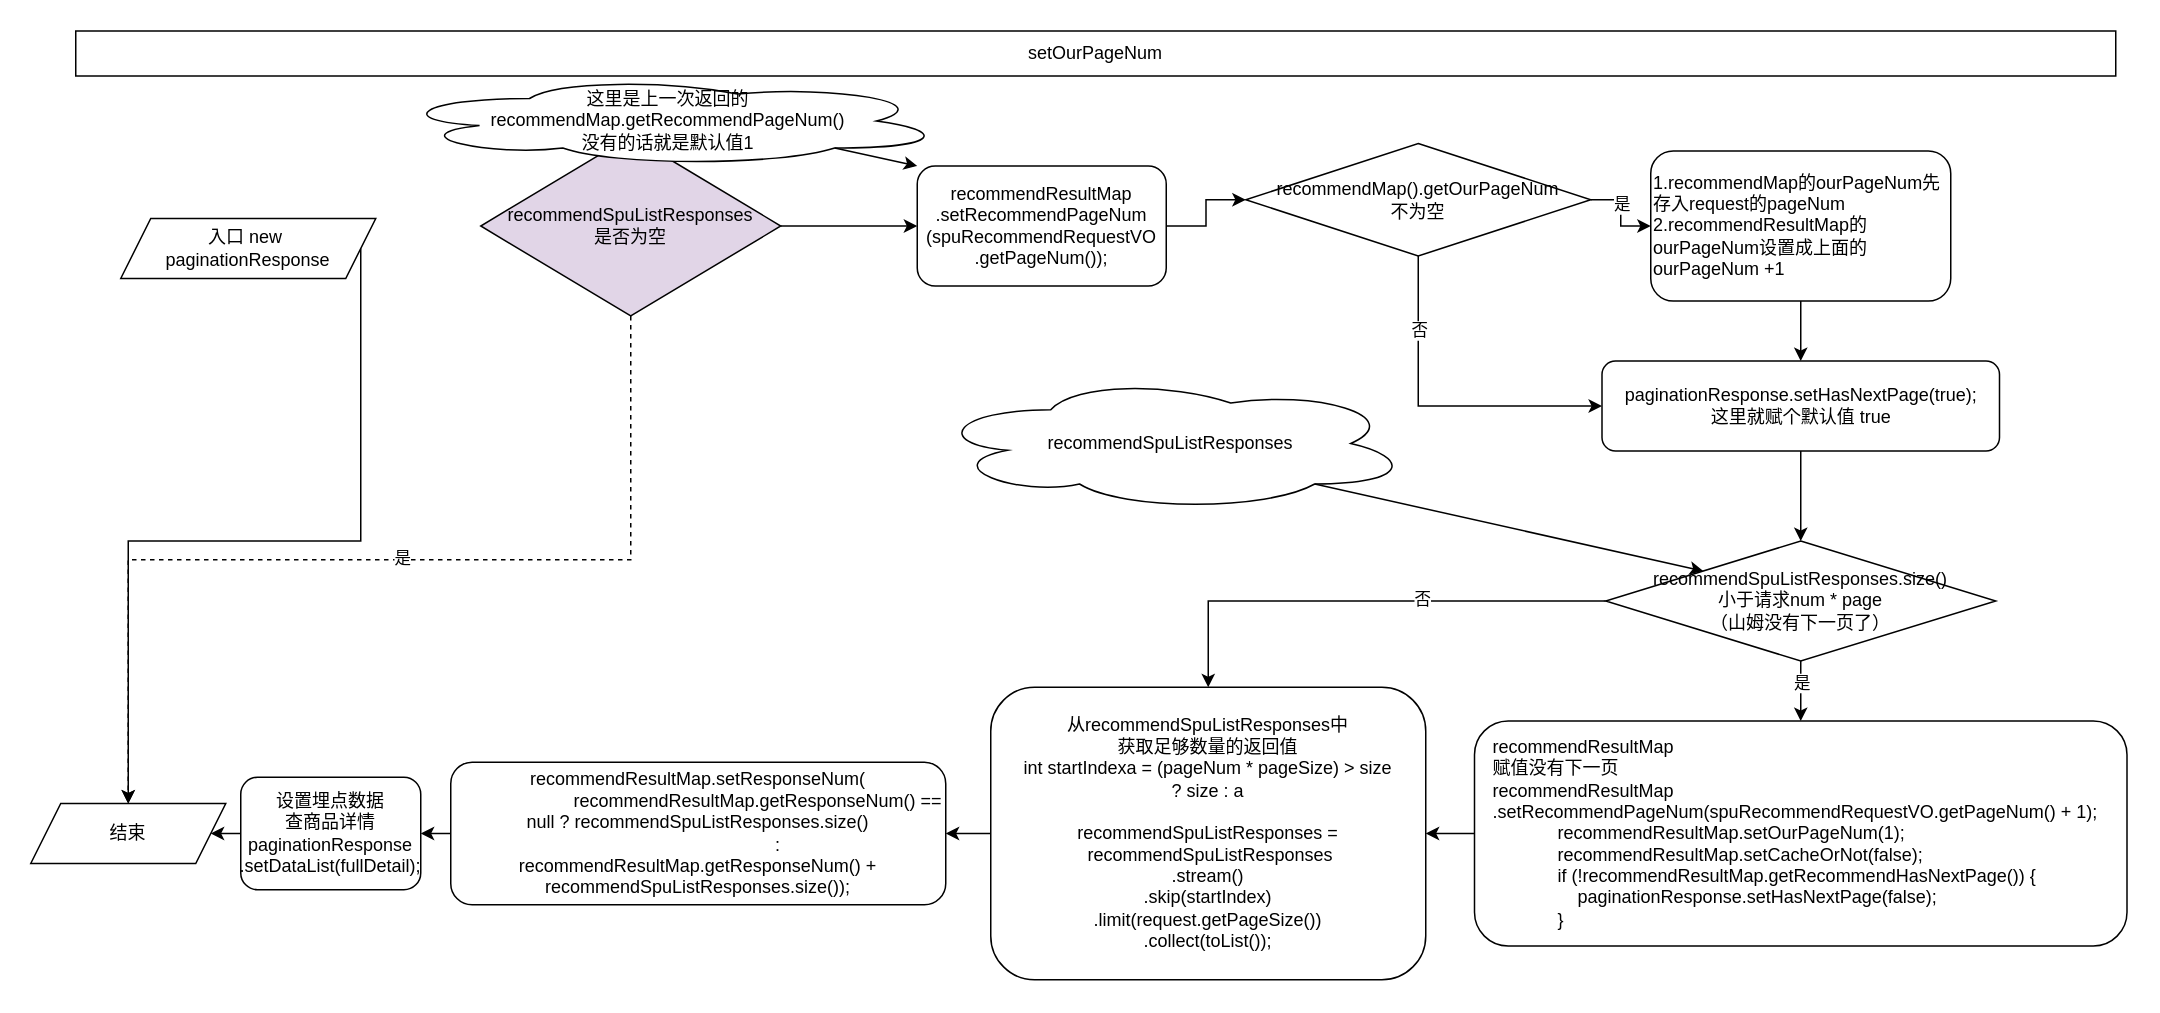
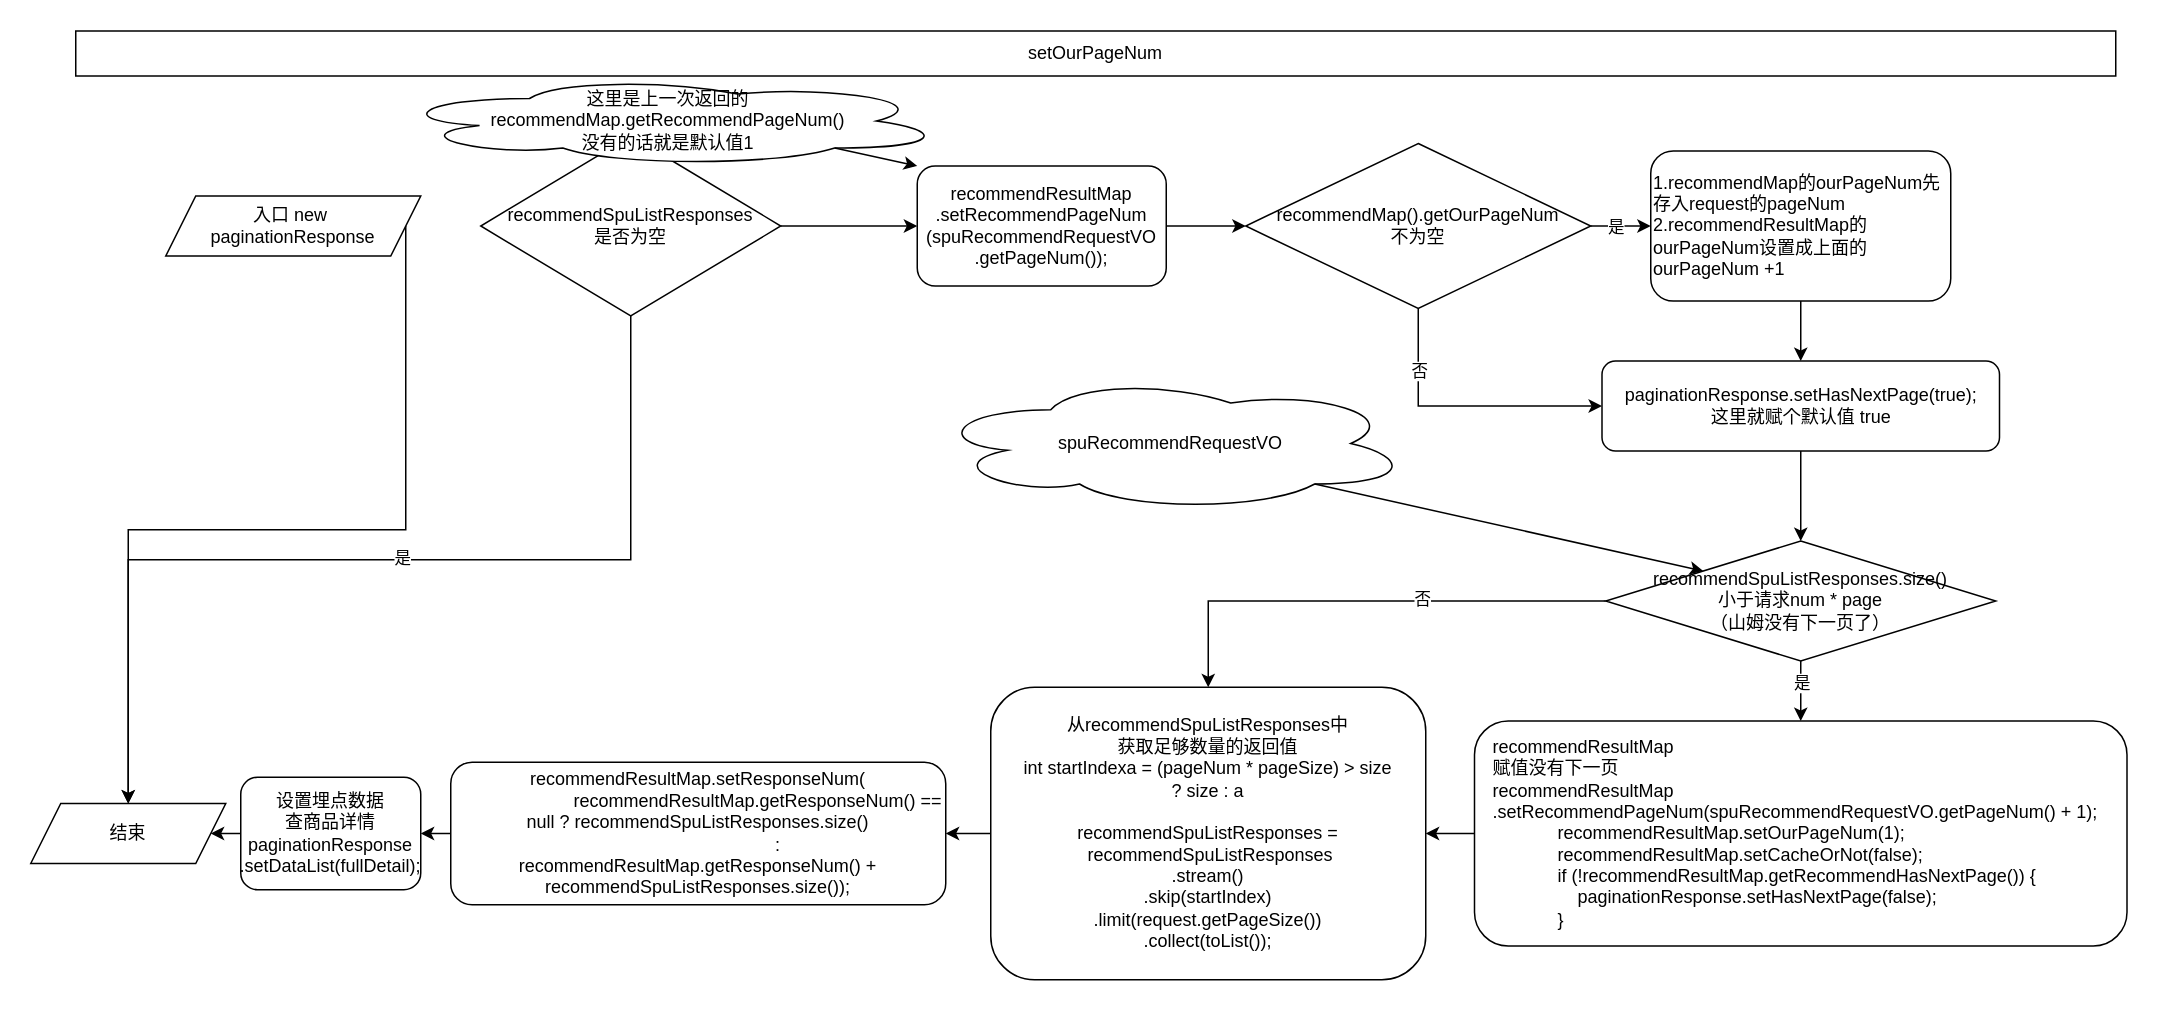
node "recommendMap().getOurPageNum 不为空": size 345x113 -> 345x165
node "recommendSpuListResponses 是否为空": fillcolor #e1d5e7 -> #ffffff
node "入口 new paginationResponse": moved (248, 248) -> (293, 226)
node "recommendSpuListResponses": label "recommendSpuListResponses" -> "spuRecommendRequestVO"
edge "recommendSpuListResponses 是否为空" -> "结束": style dashed -> solid
